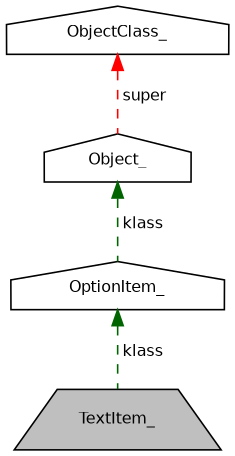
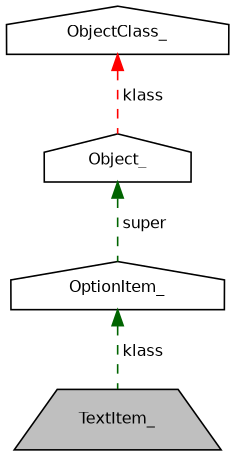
edge "Object_" -> "ObjectClass_": label " super" -> " klass"
edge "OptionItem_" -> "Object_": label " klass" -> " super"
